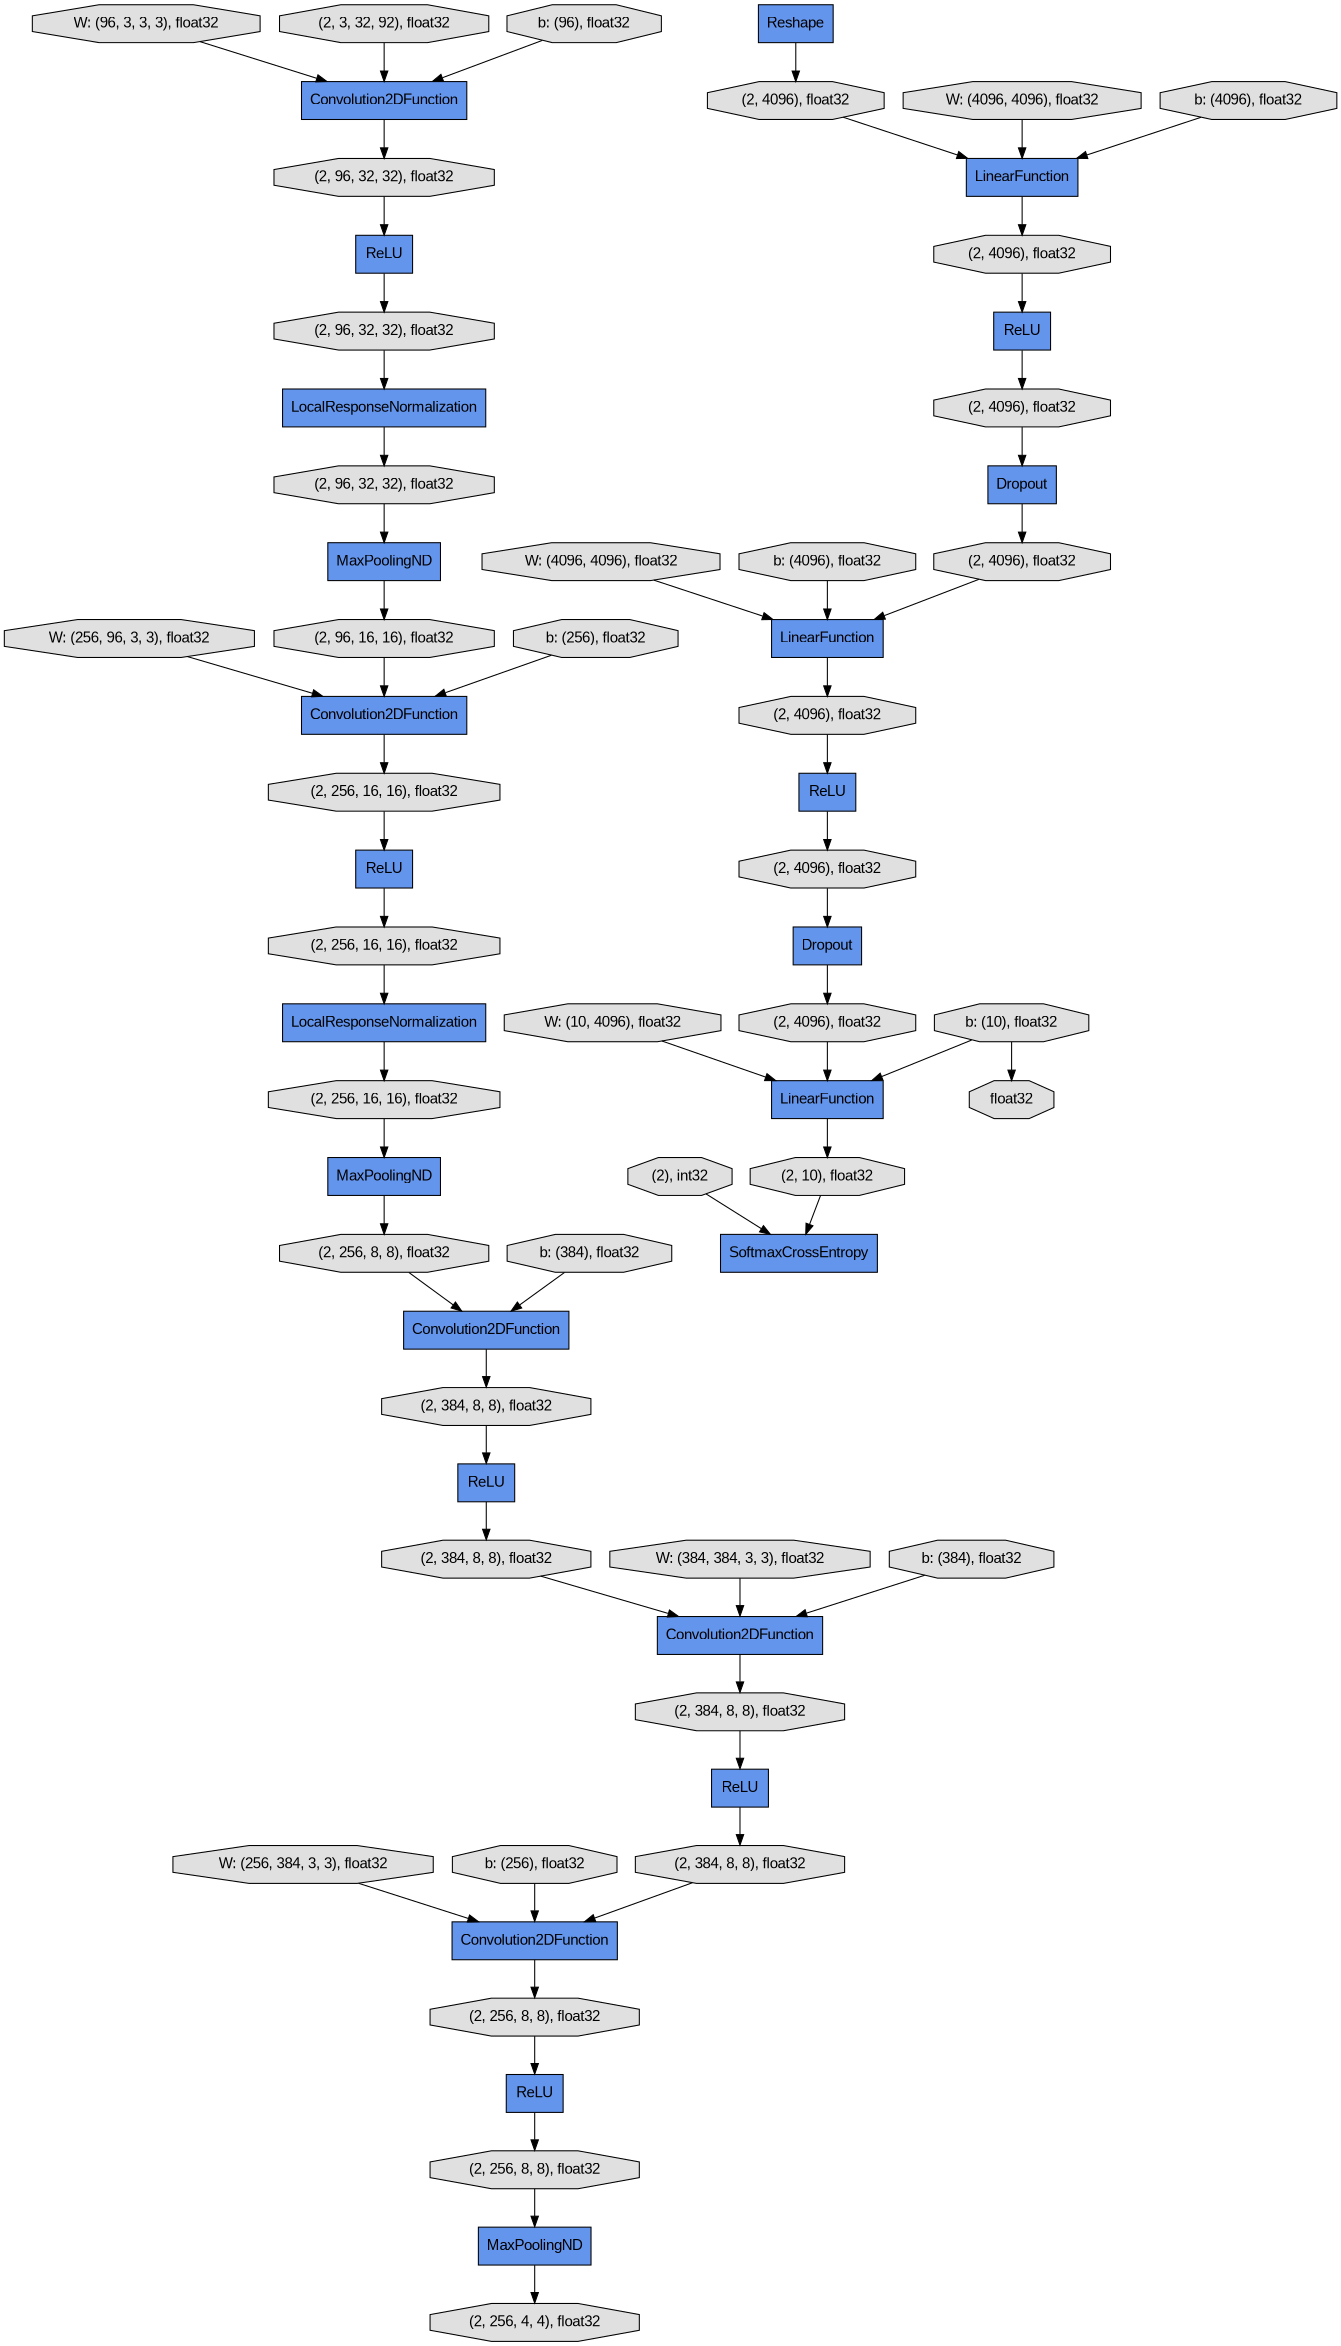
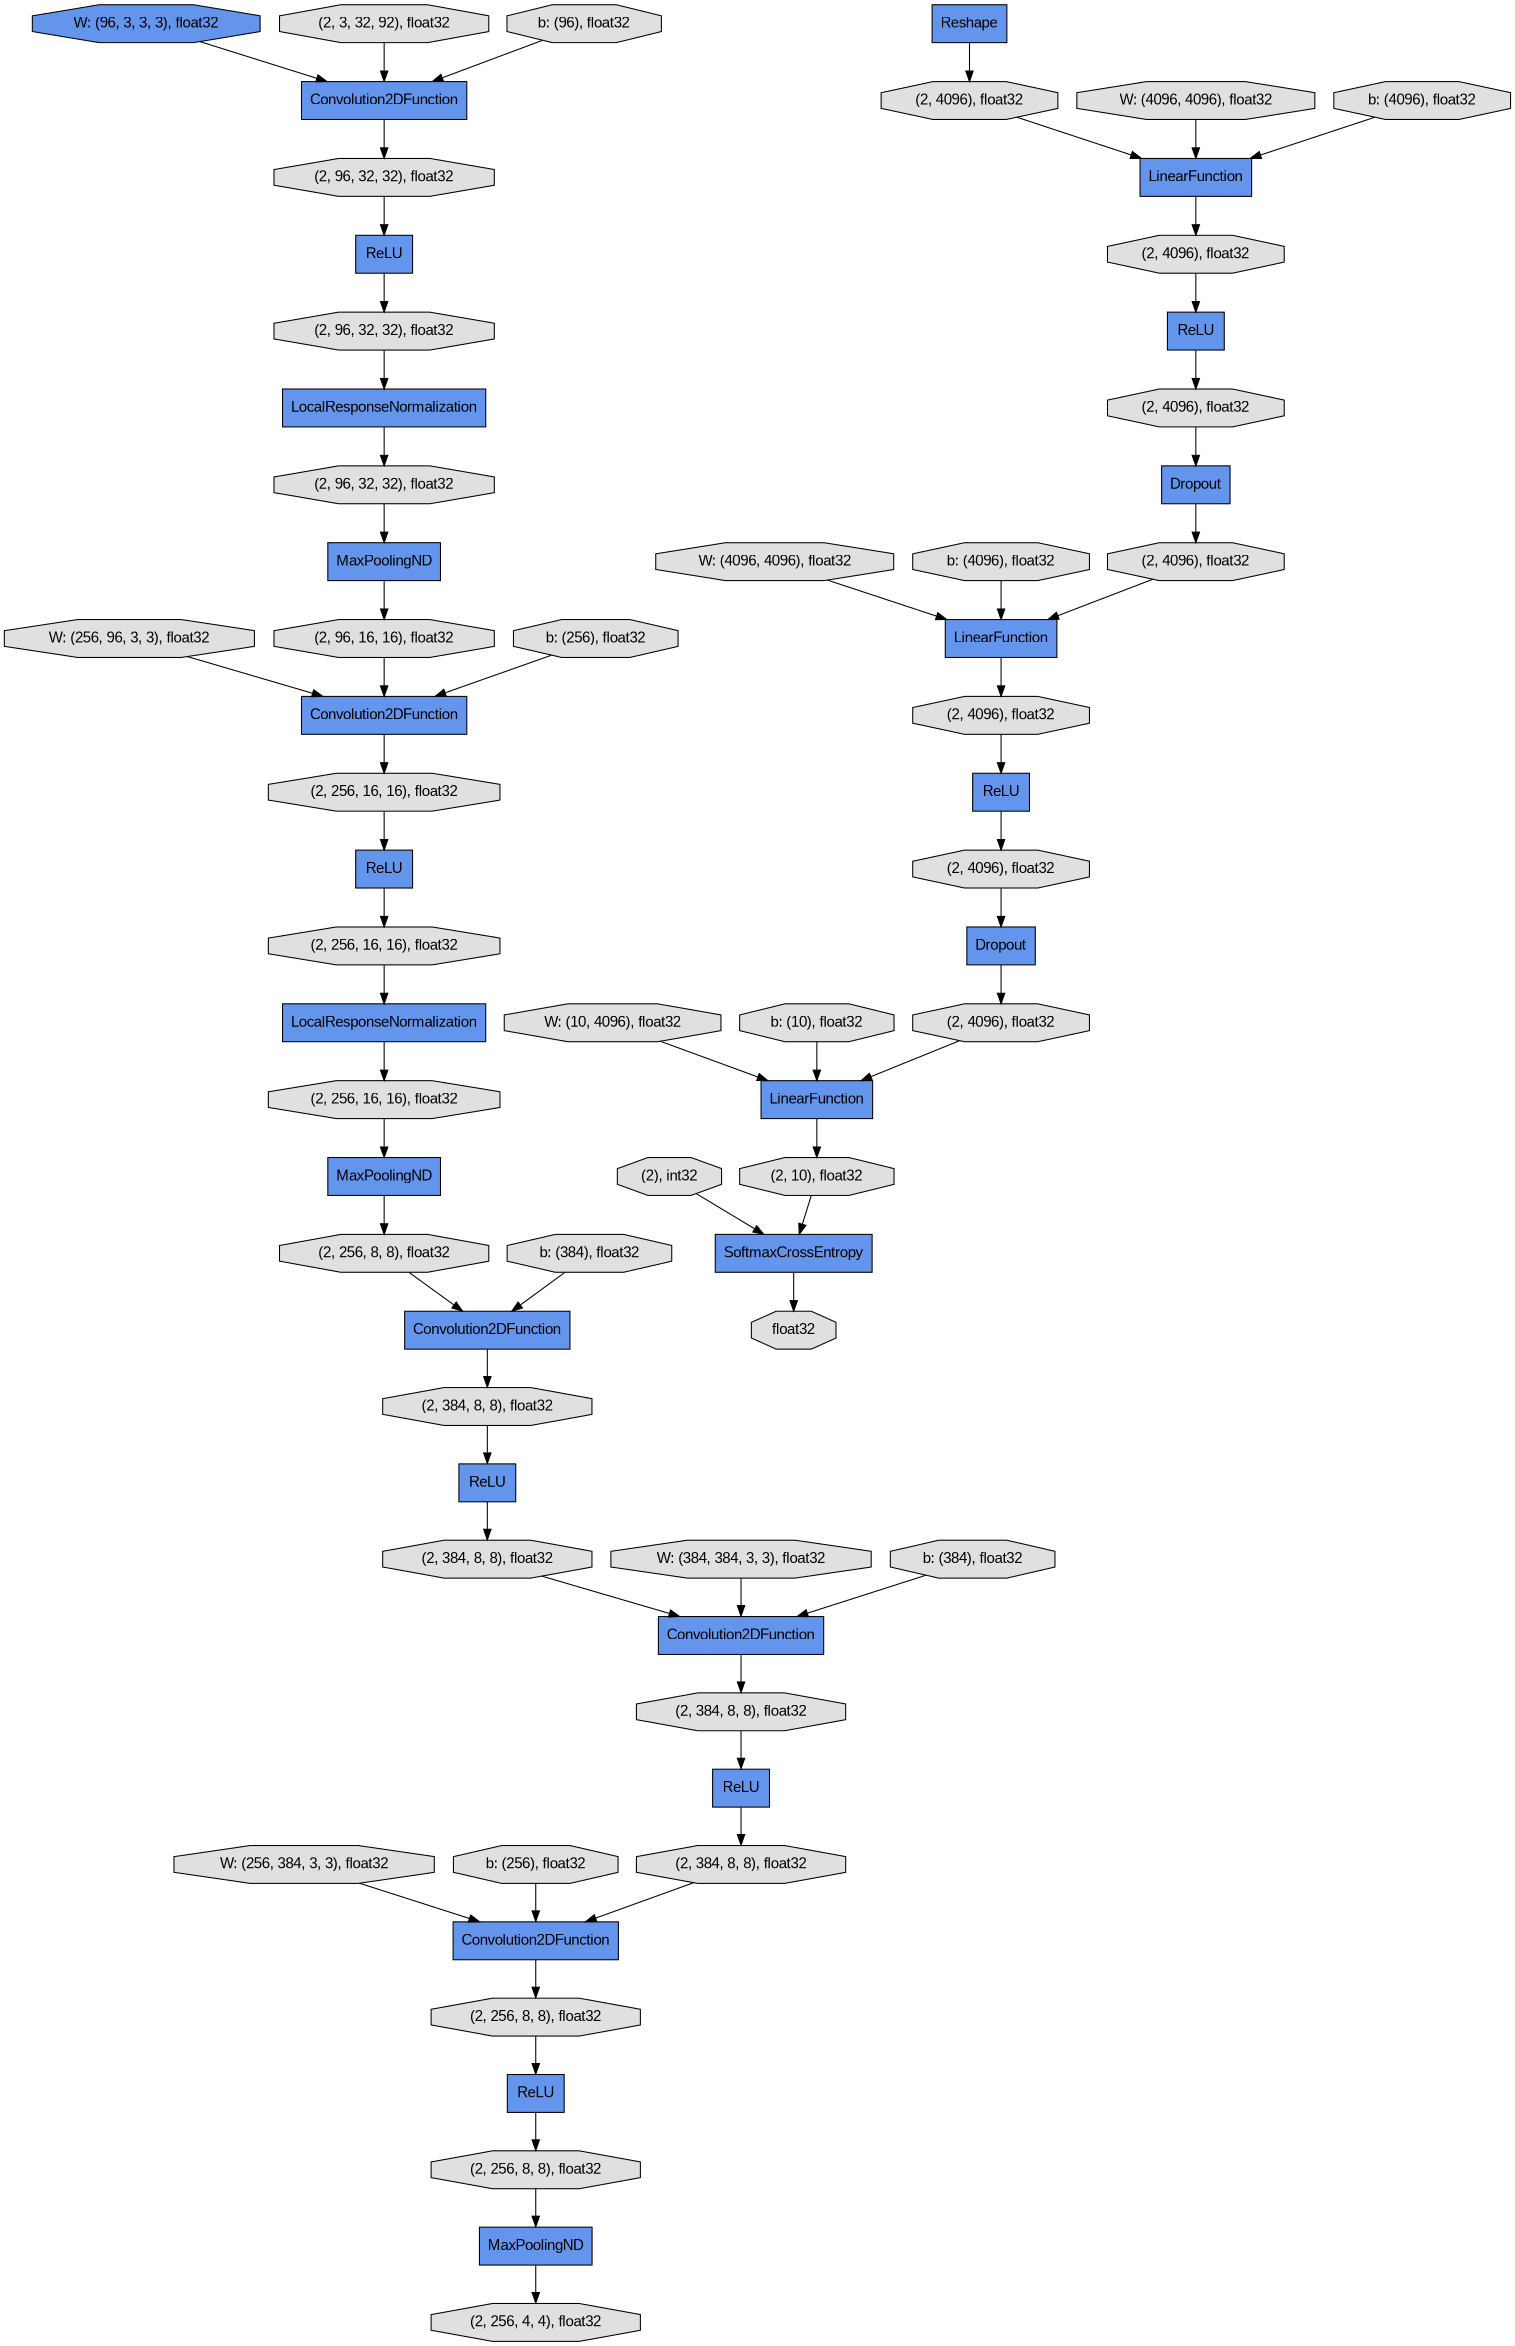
node "W: (96, 3, 3, 3), float32": fillcolor #e0e0e0 -> #6495ed
edge "b: (10), float32" -> "float32": now "SoftmaxCrossEntropy" -> "float32"
